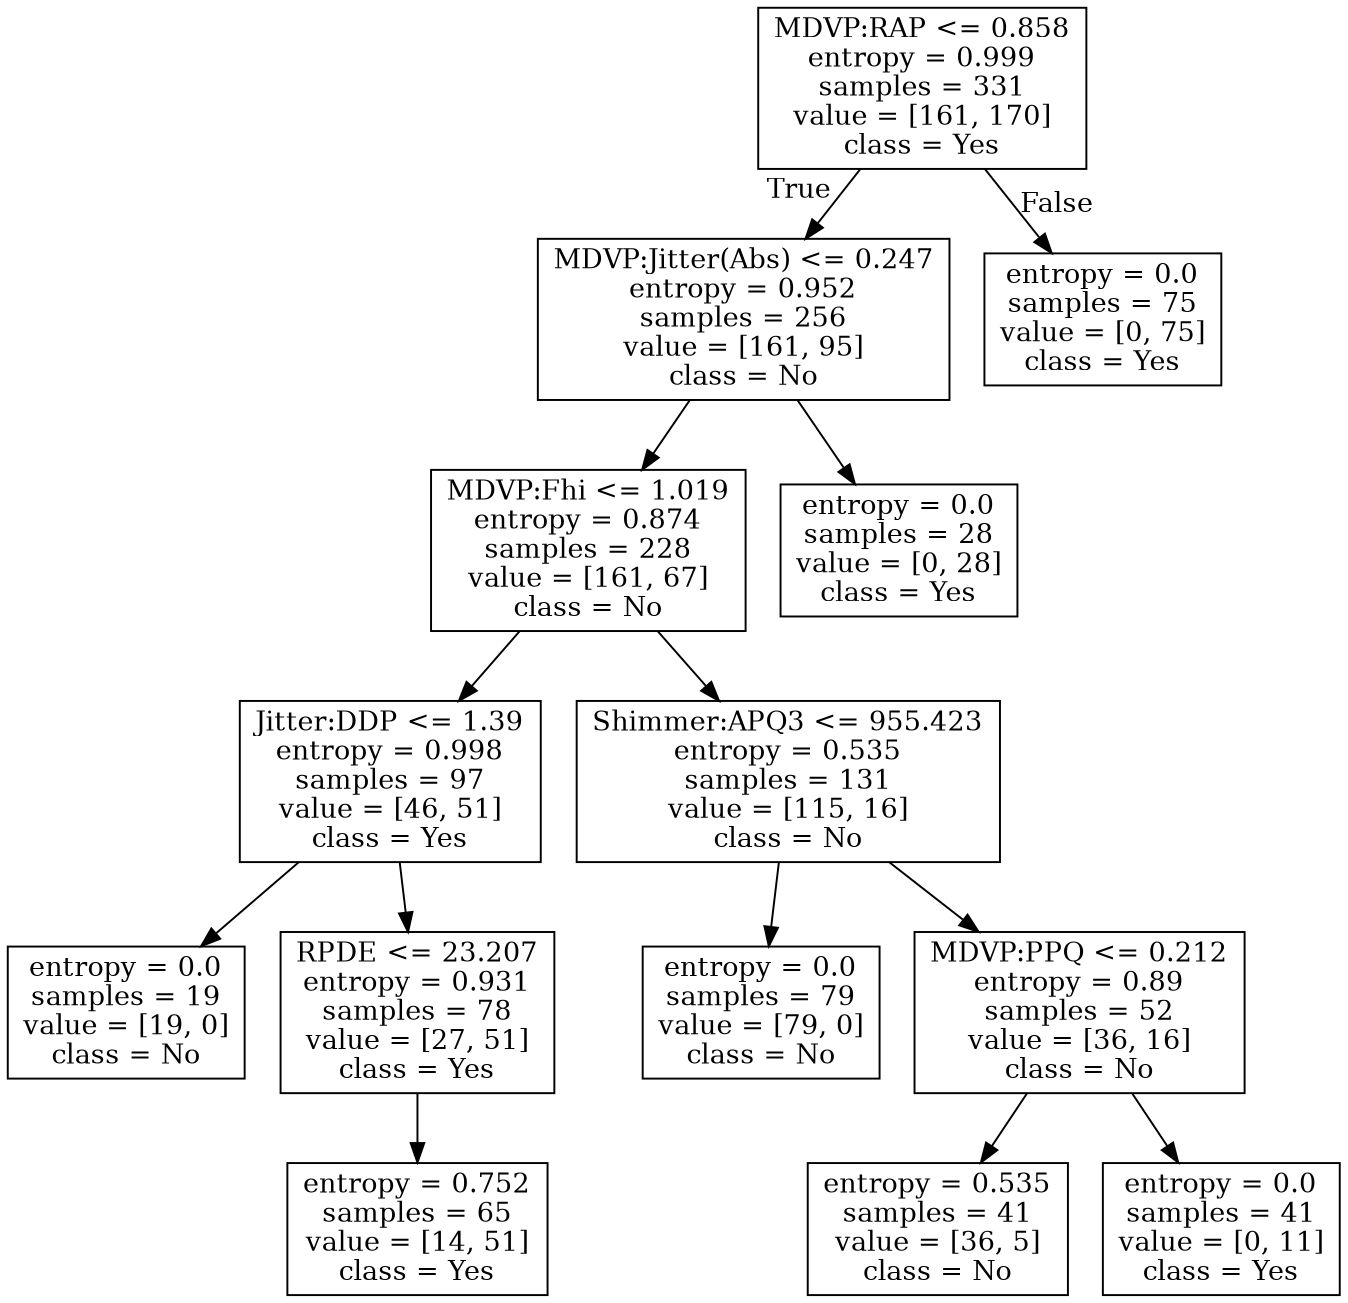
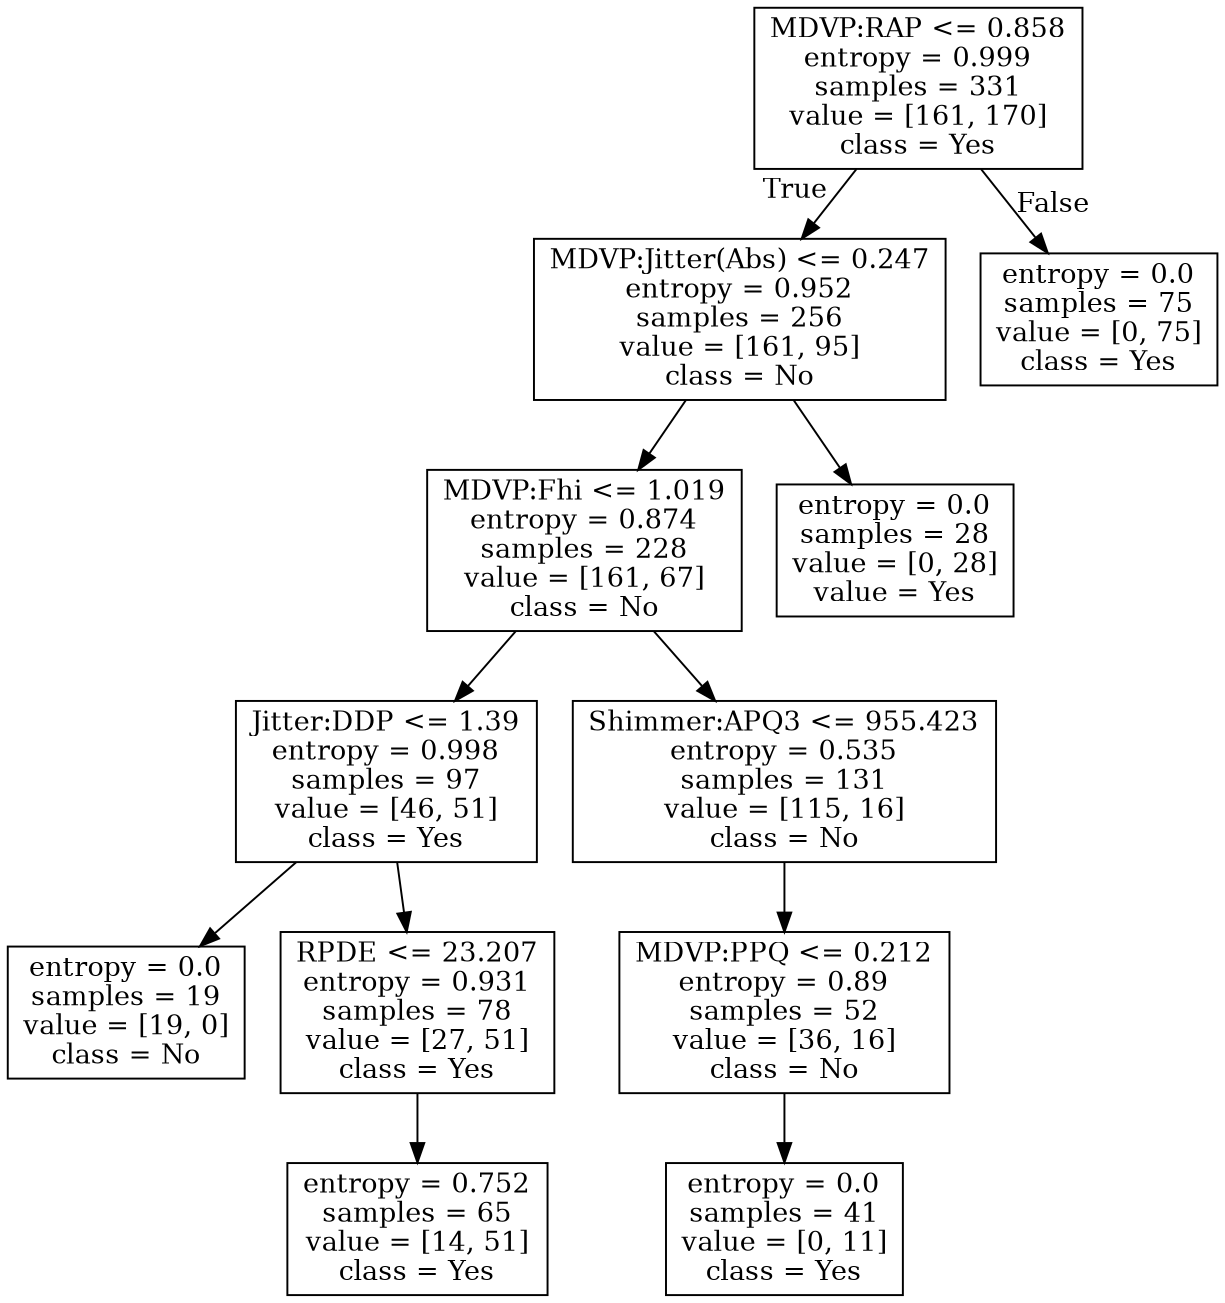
node "entropy = 0.0 samples = 28 value = [0, 28] class = Yes": label "entropy = 0.0 samples = 28 value = [0, 28] class = Yes" -> "entropy = 0.0 samples = 28 value = [0, 28] value = Yes"
node "entropy = 0.0 samples = 79 value = [79, 0] class = No": removed
node "entropy = 0.535 samples = 41 value = [36, 5] class = No": removed
